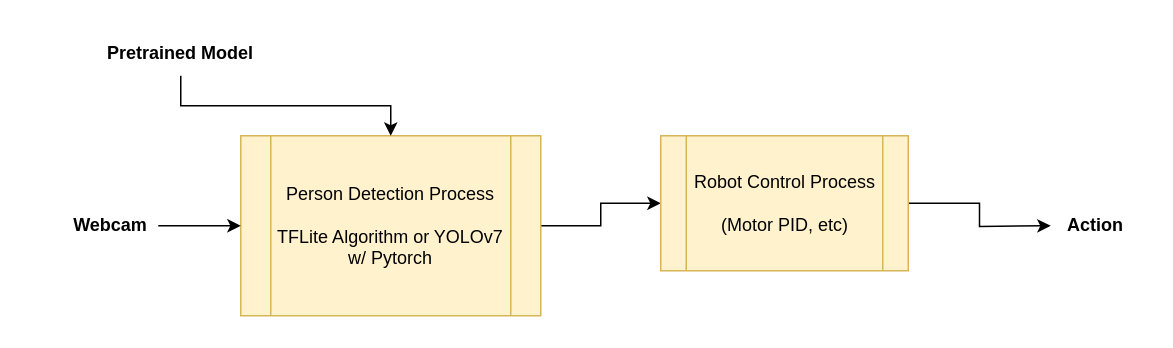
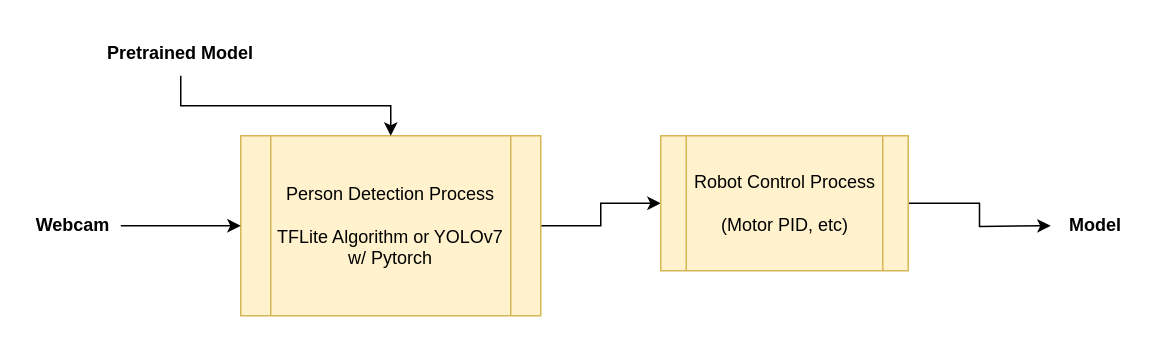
node "Webcam": moved (113, 226) -> (76, 226)
node "Action": label "Action" -> "Model"
